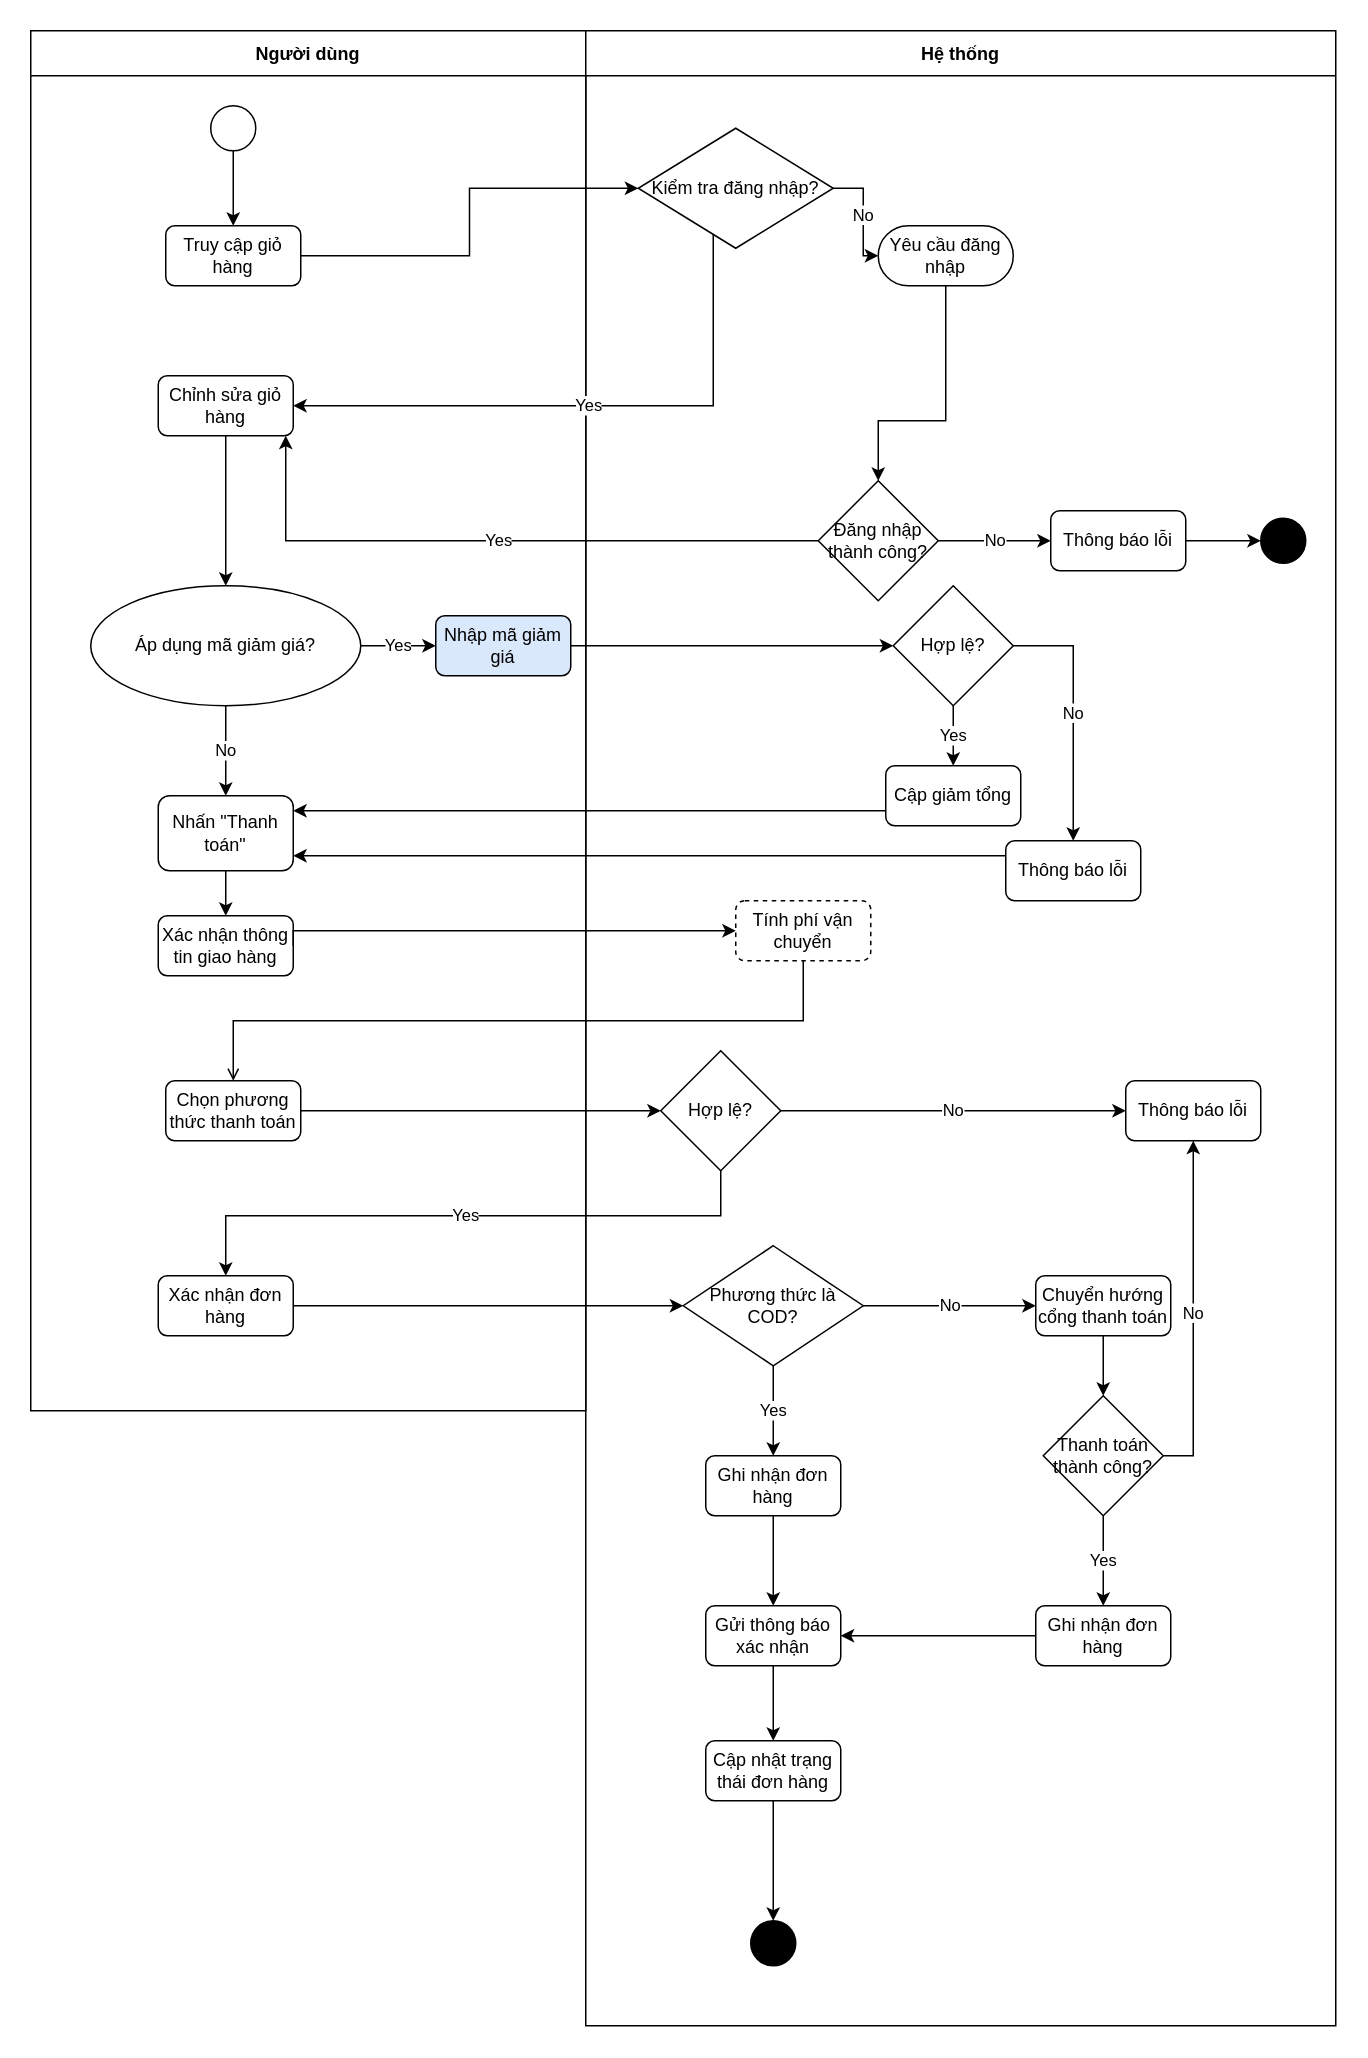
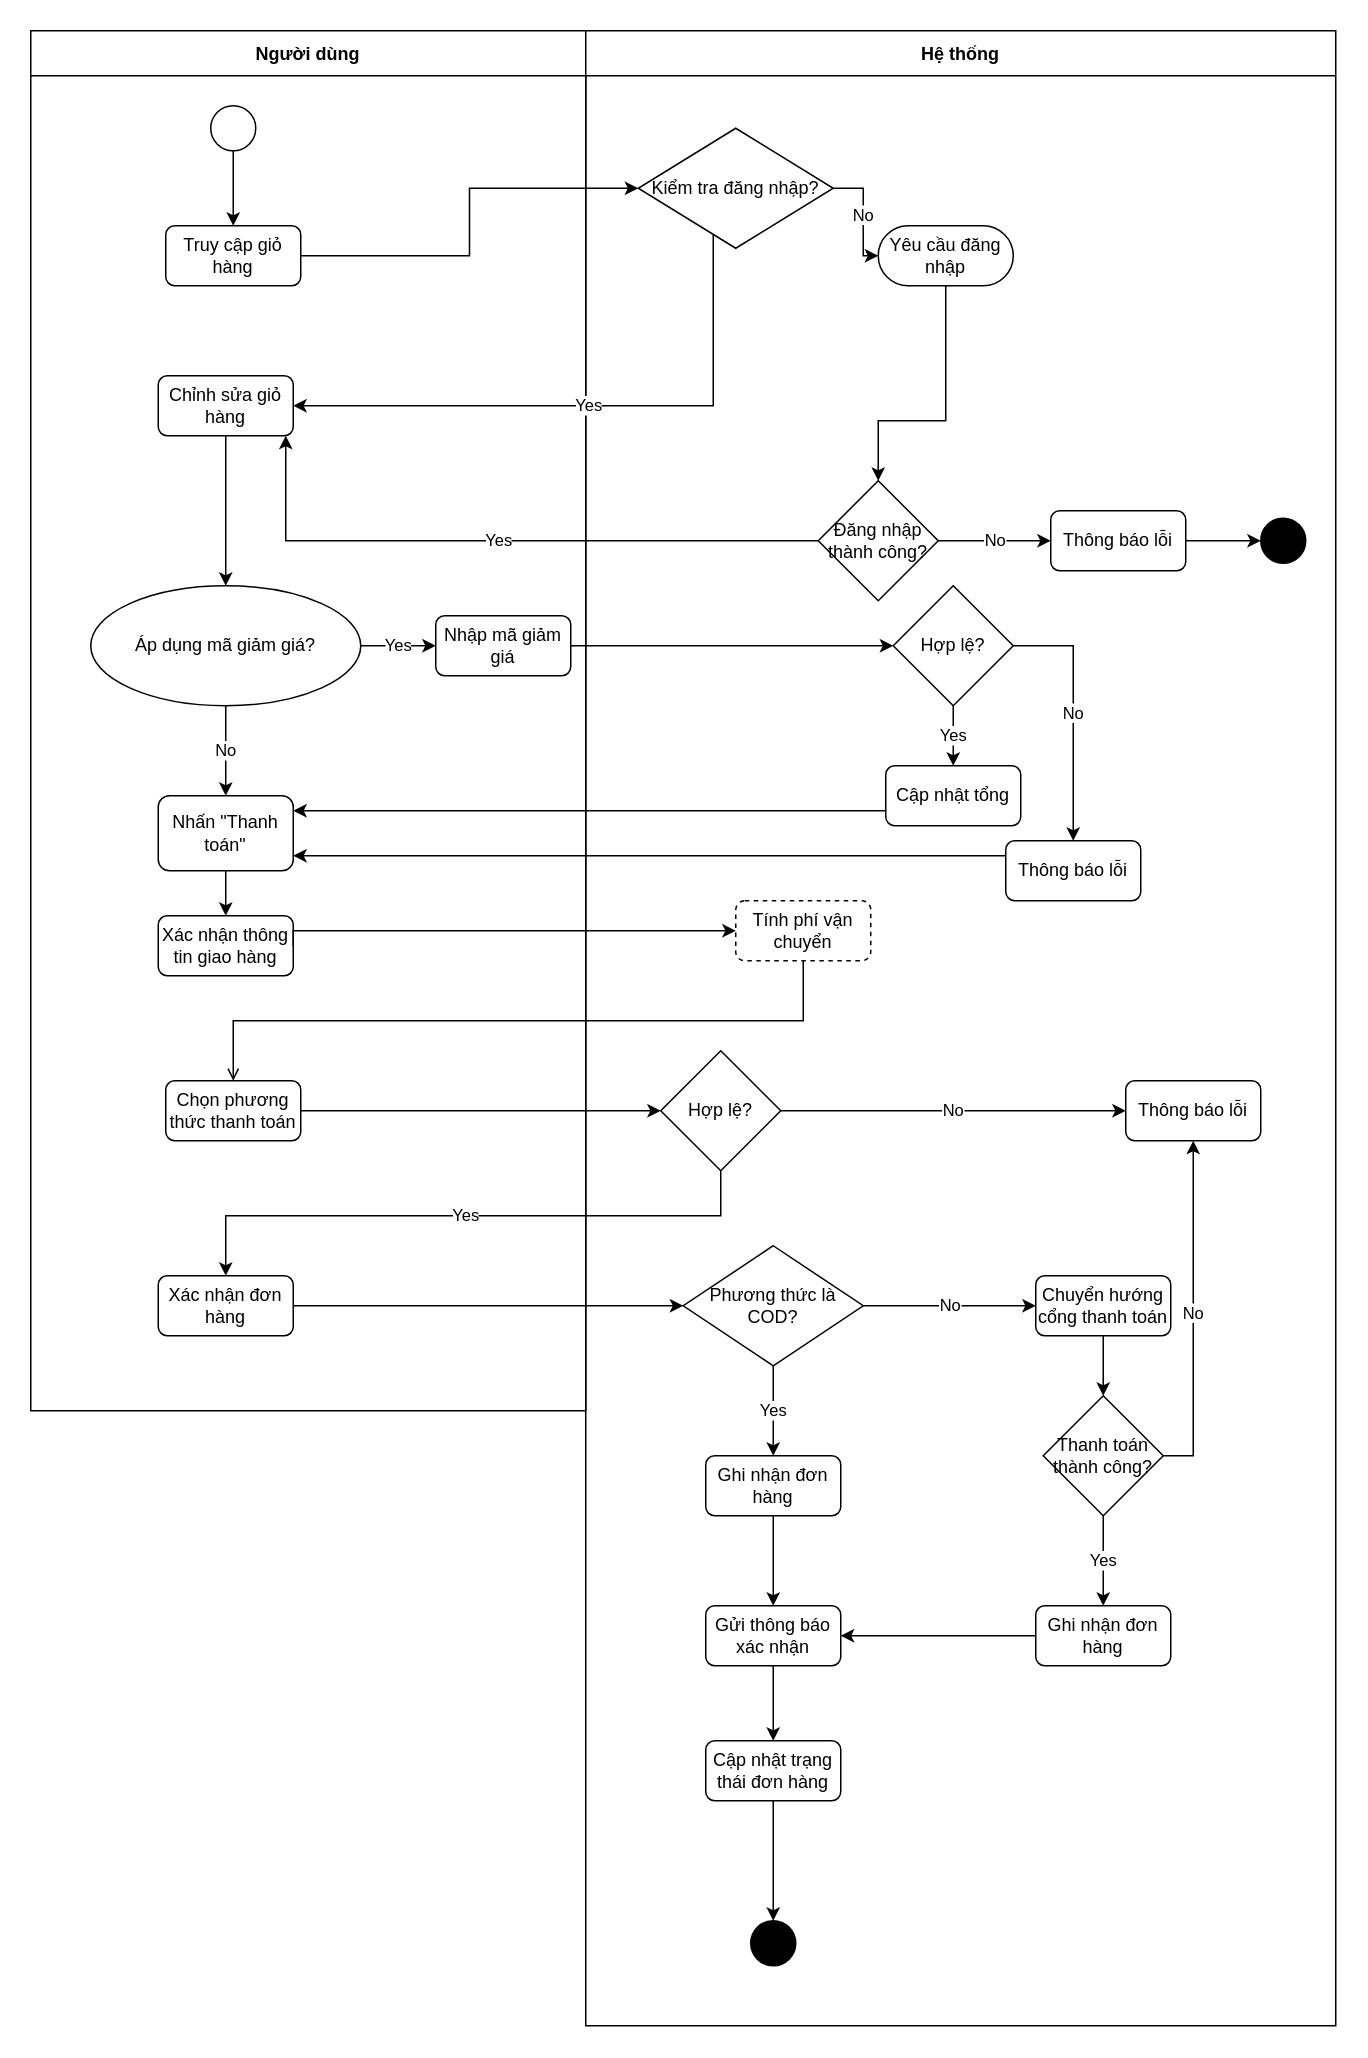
node "Nhập mã giảm giá": fillcolor #dae8fc -> #ffffff
node "Cập giảm tổng": label "Cập giảm tổng" -> "Cập nhật tổng"
